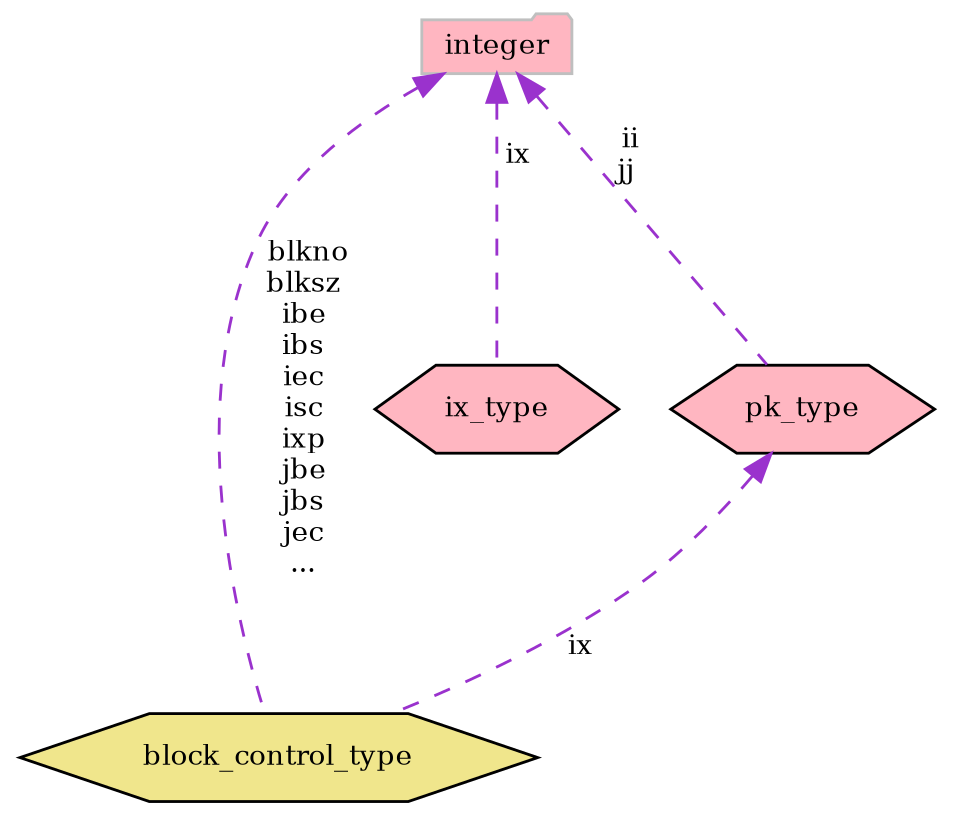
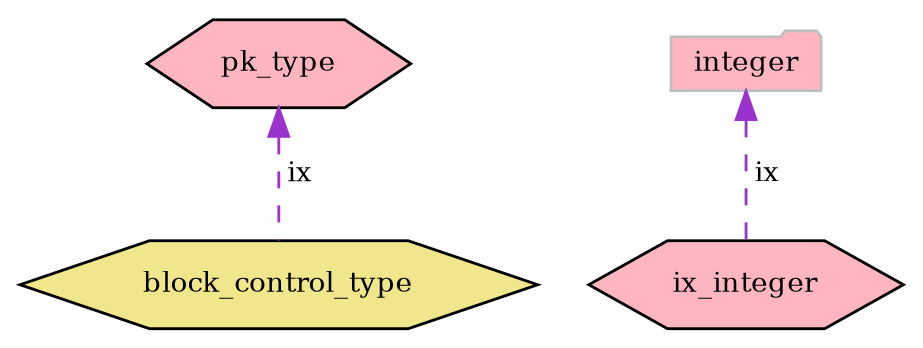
edge "pk_type" -> "integer": removed, label "ii jj"
edge "block_control_type" -> "integer": removed, label "blkno blksz ibe ibs iec isc ixp jbe jbs jec ..."
node "ix_type": label "ix_type" -> "ix_integer"
